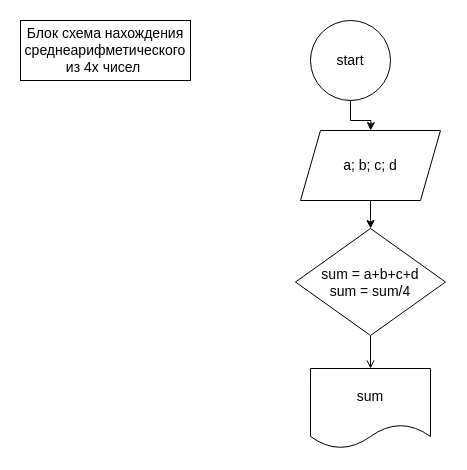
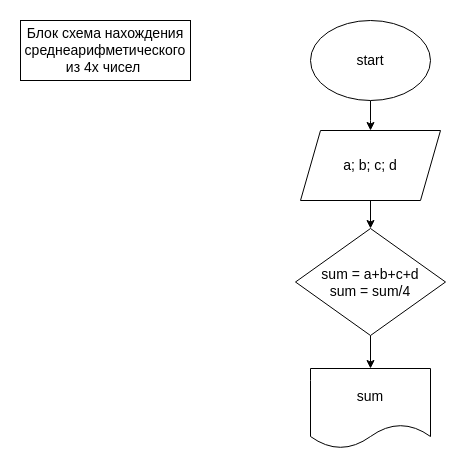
node "start": size 80x80 -> 120x80
edge "sum = a+b+c+dsum = sum/4" -> "sum": arrowhead open -> classic
